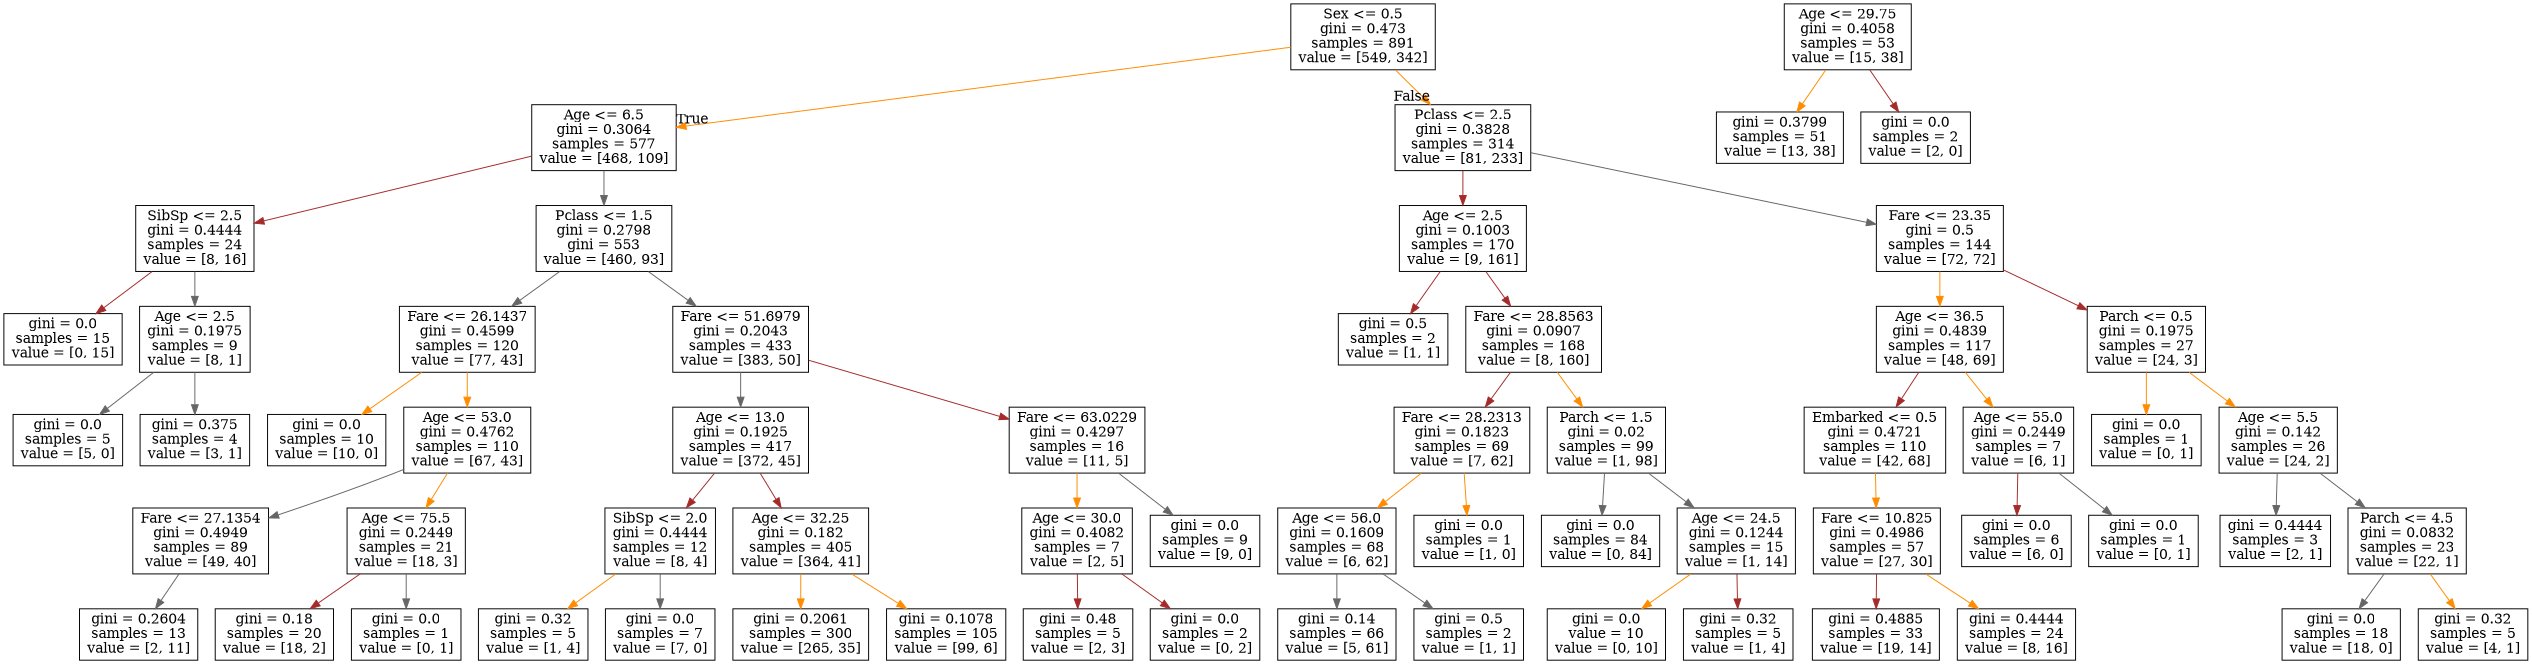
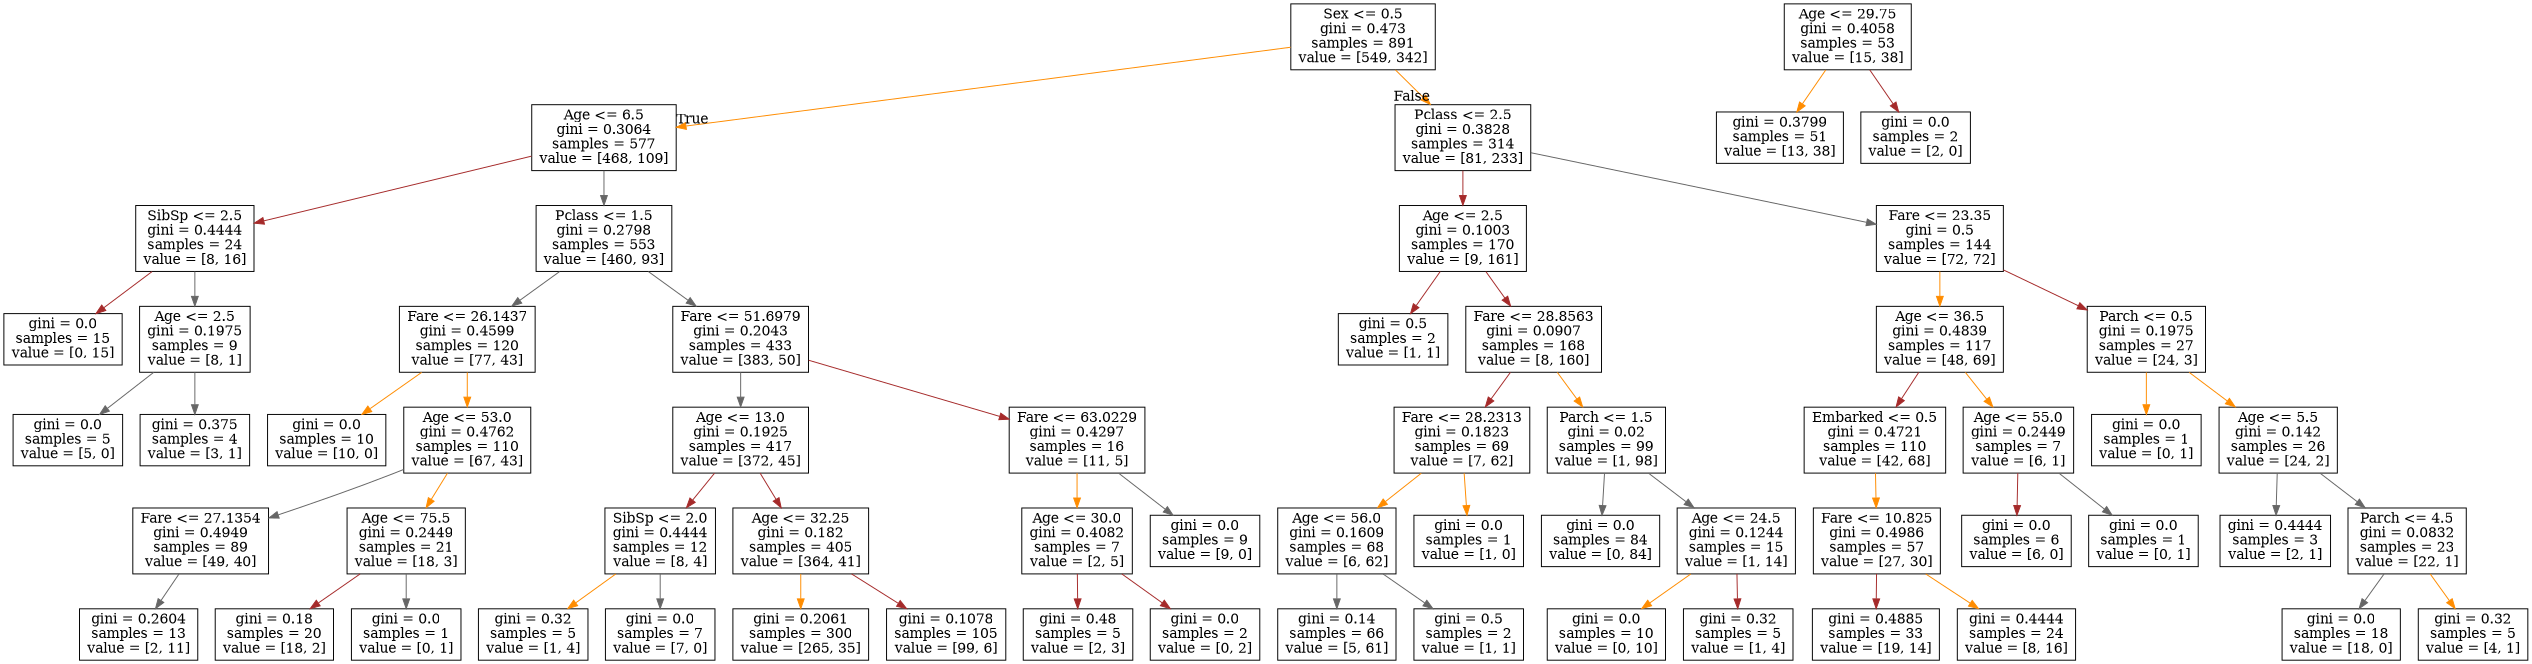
node "Pclass <= 1.5 gini = 0.2798 gini = 553 value = [460, 93]": label "Pclass <= 1.5 gini = 0.2798 gini = 553 value = [460, 93]" -> "Pclass <= 1.5 gini = 0.2798 samples = 553 value = [460, 93]"
edge "Age <= 32.25 gini = 0.182 samples = 405 value = [364, 41]" -> "gini = 0.1078 samples = 105 value = [99, 6]": color darkorange -> brown
node "gini = 0.0 value = 10 value = [0, 10]": label "gini = 0.0 value = 10 value = [0, 10]" -> "gini = 0.0 samples = 10 value = [0, 10]"
